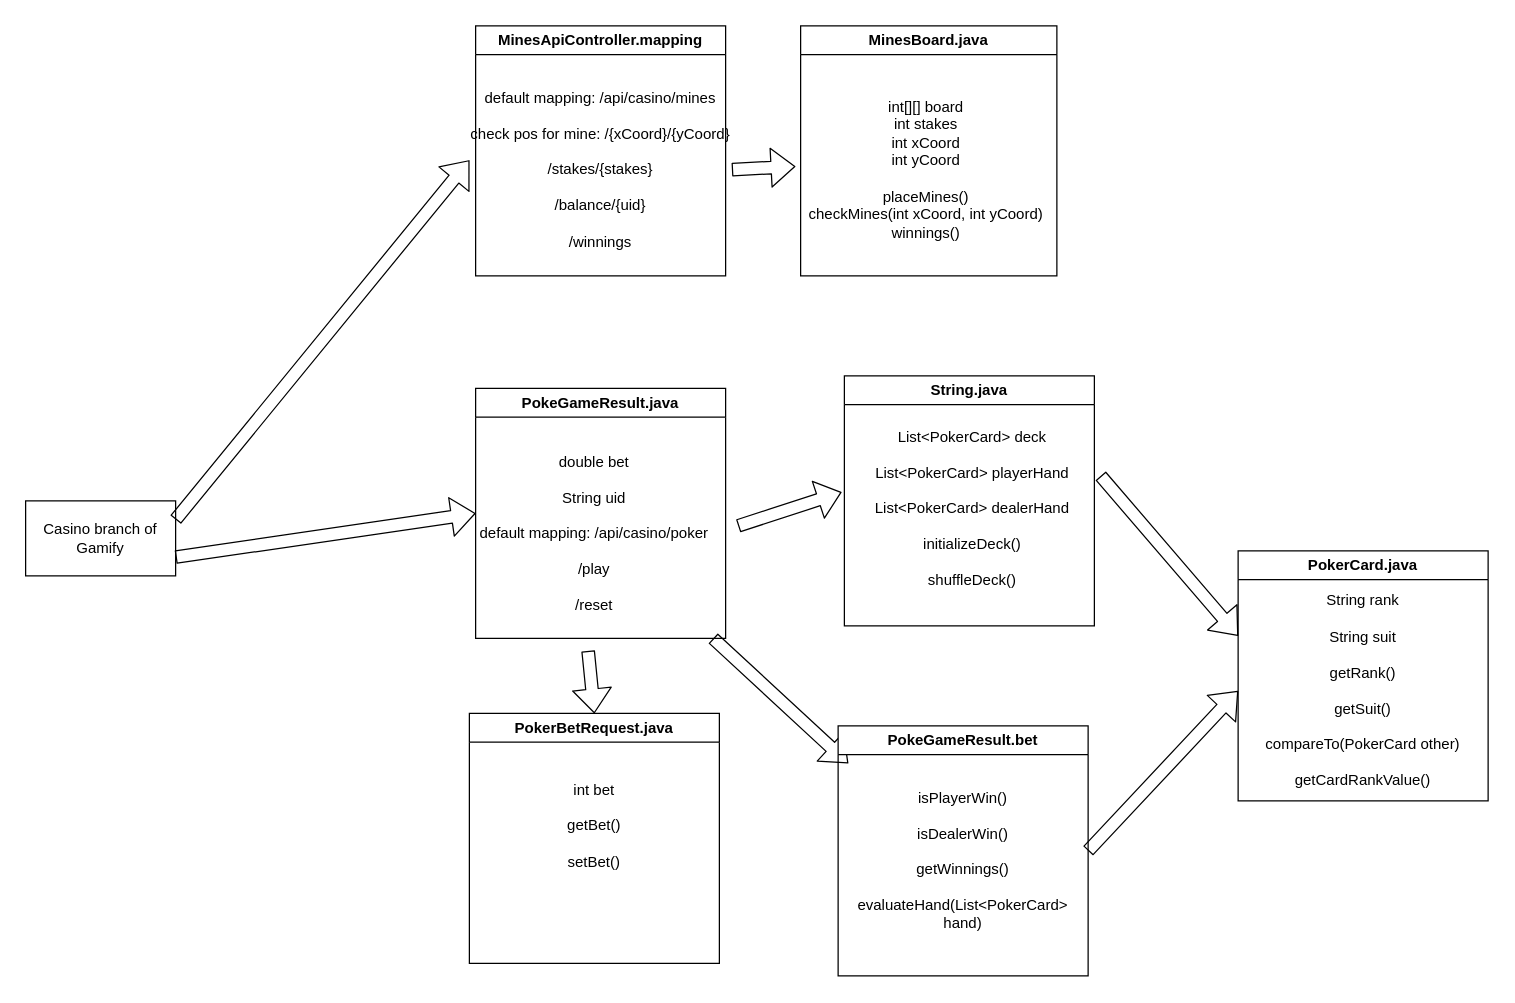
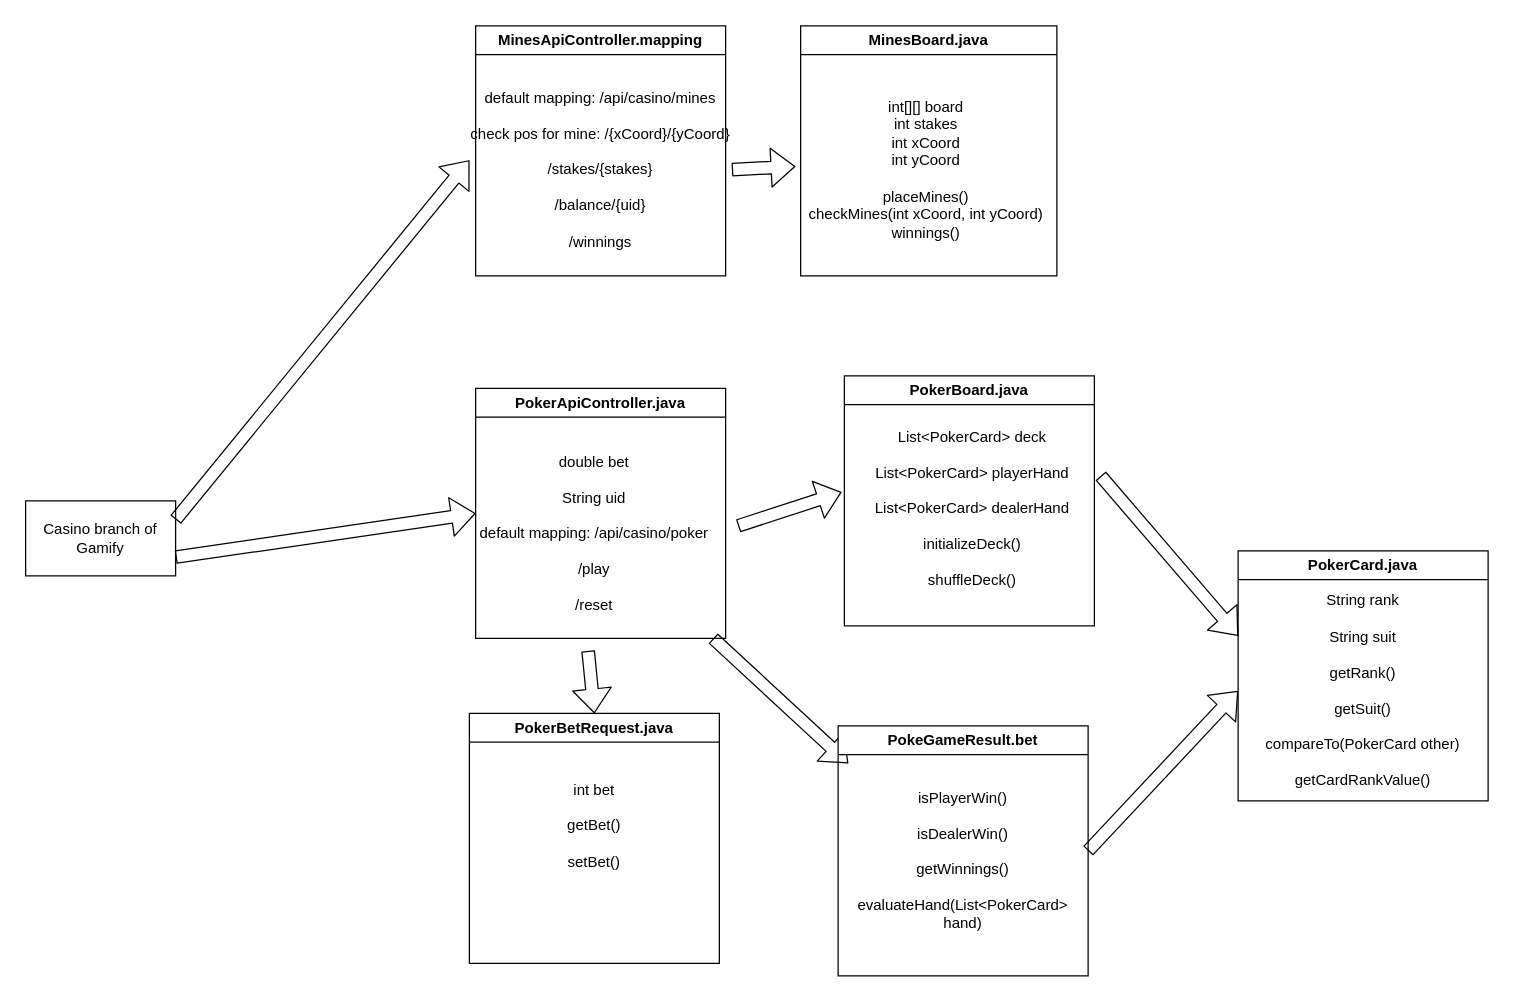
node "String.java": label "String.java" -> "PokerBoard.java"
node "PokeGameResult.java": label "PokeGameResult.java" -> "PokerApiController.java"
